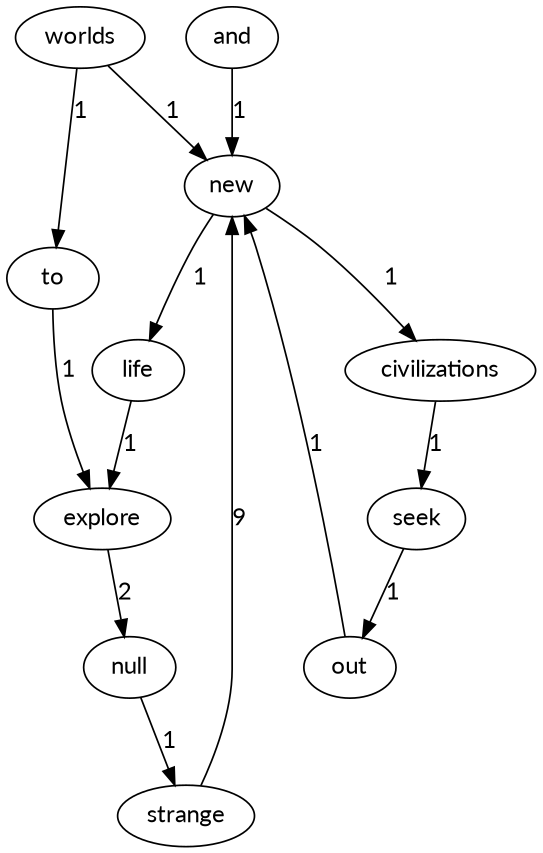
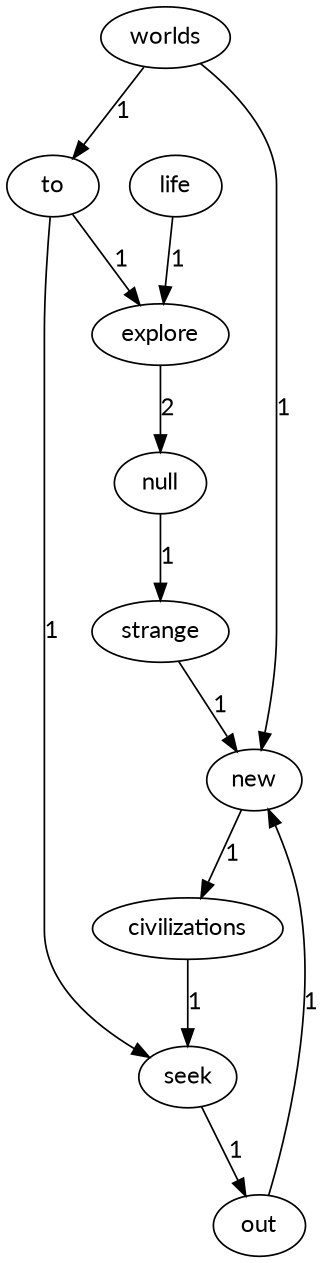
node "and": removed
edge "new" -> "life": removed, label "1"
edge "strange" -> "new": label "9" -> "1"
edge "to" -> "seek": added, label "1"
